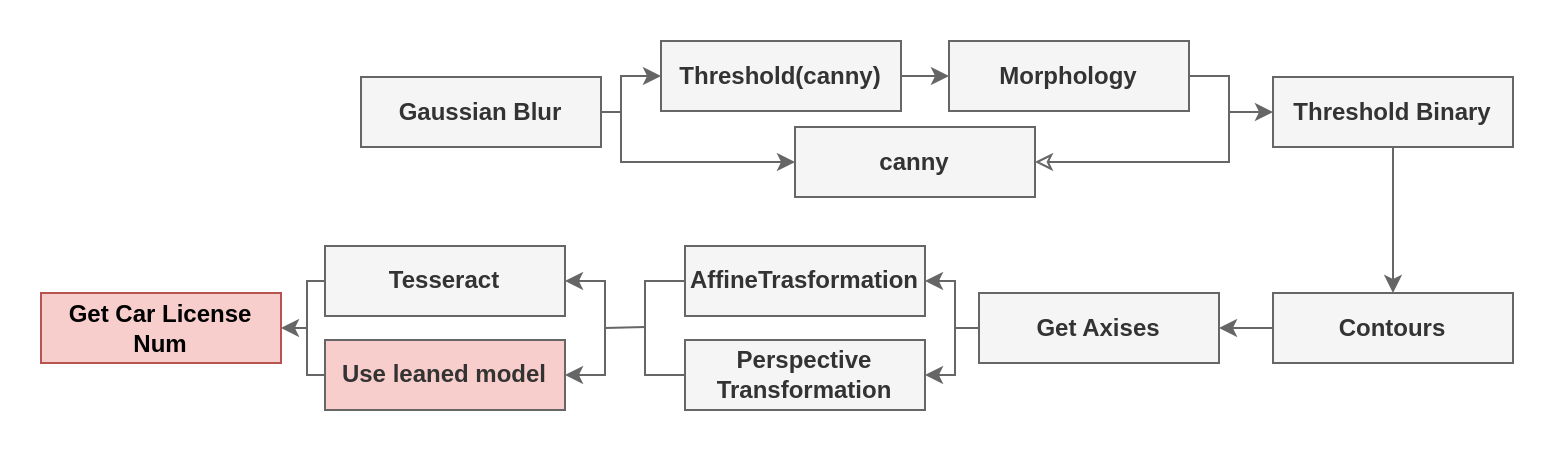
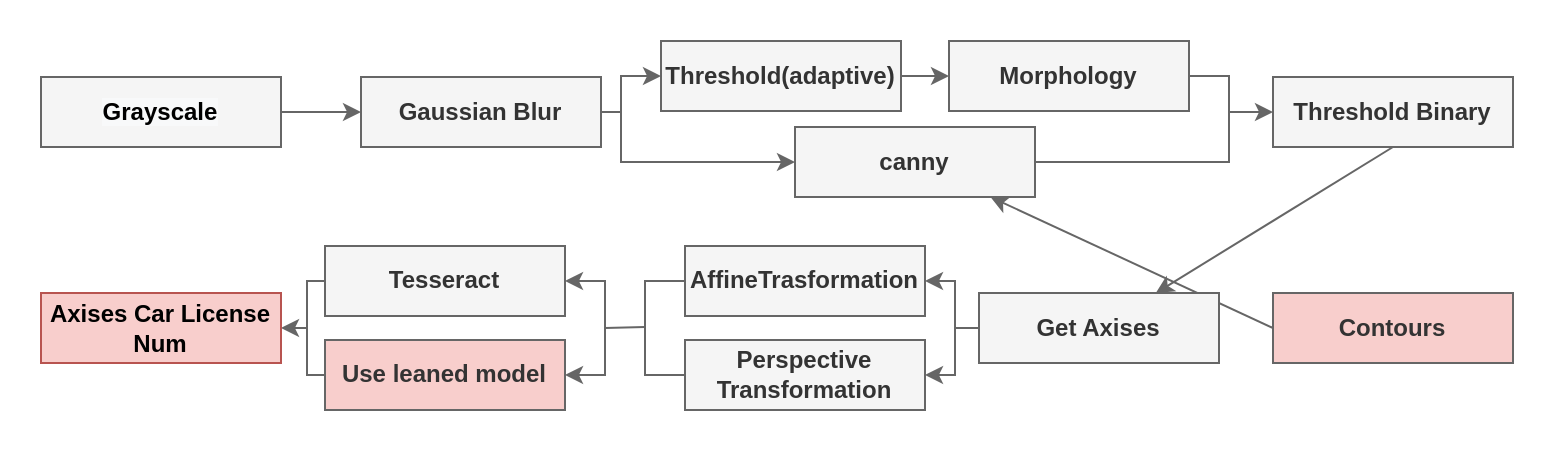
node "Threshold(canny)": label "Threshold(canny)" -> "Threshold(adaptive)"
node "Grayscale": added
edge "Grayscale" -> "Gaussian Blur": added
edge "Morphology" -> "canny": arrowhead classic -> none
edge "Threshold Binary" -> "Contours": now "Threshold Binary" -> "Get Axises"
edge "Contours" -> "Get Axises": now "Contours" -> "canny"
node "Contours": fillcolor #f5f5f5 -> #f8cecc
node "Get Car License Num": label "Get Car License Num" -> "Axises Car License Num"
